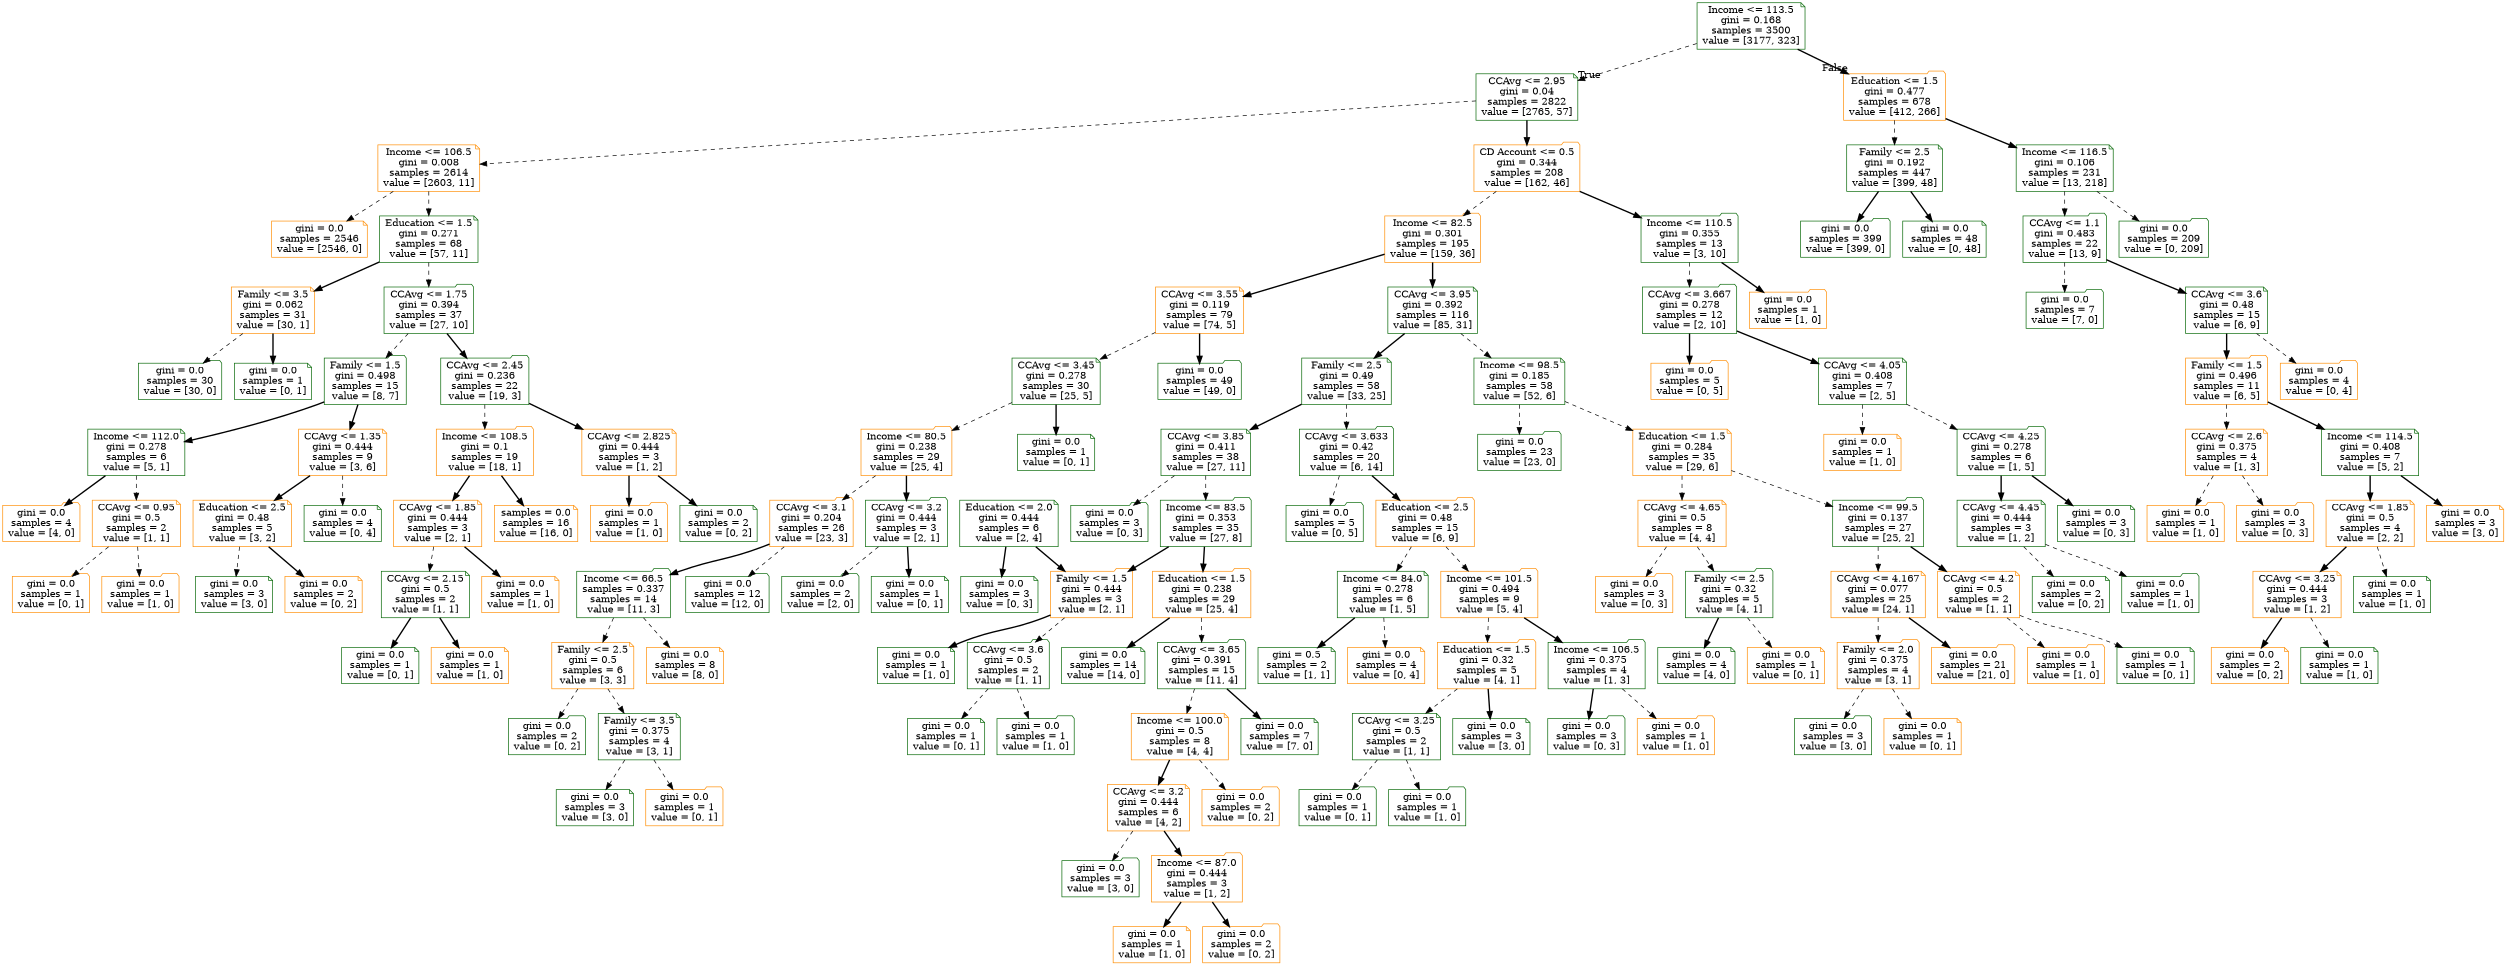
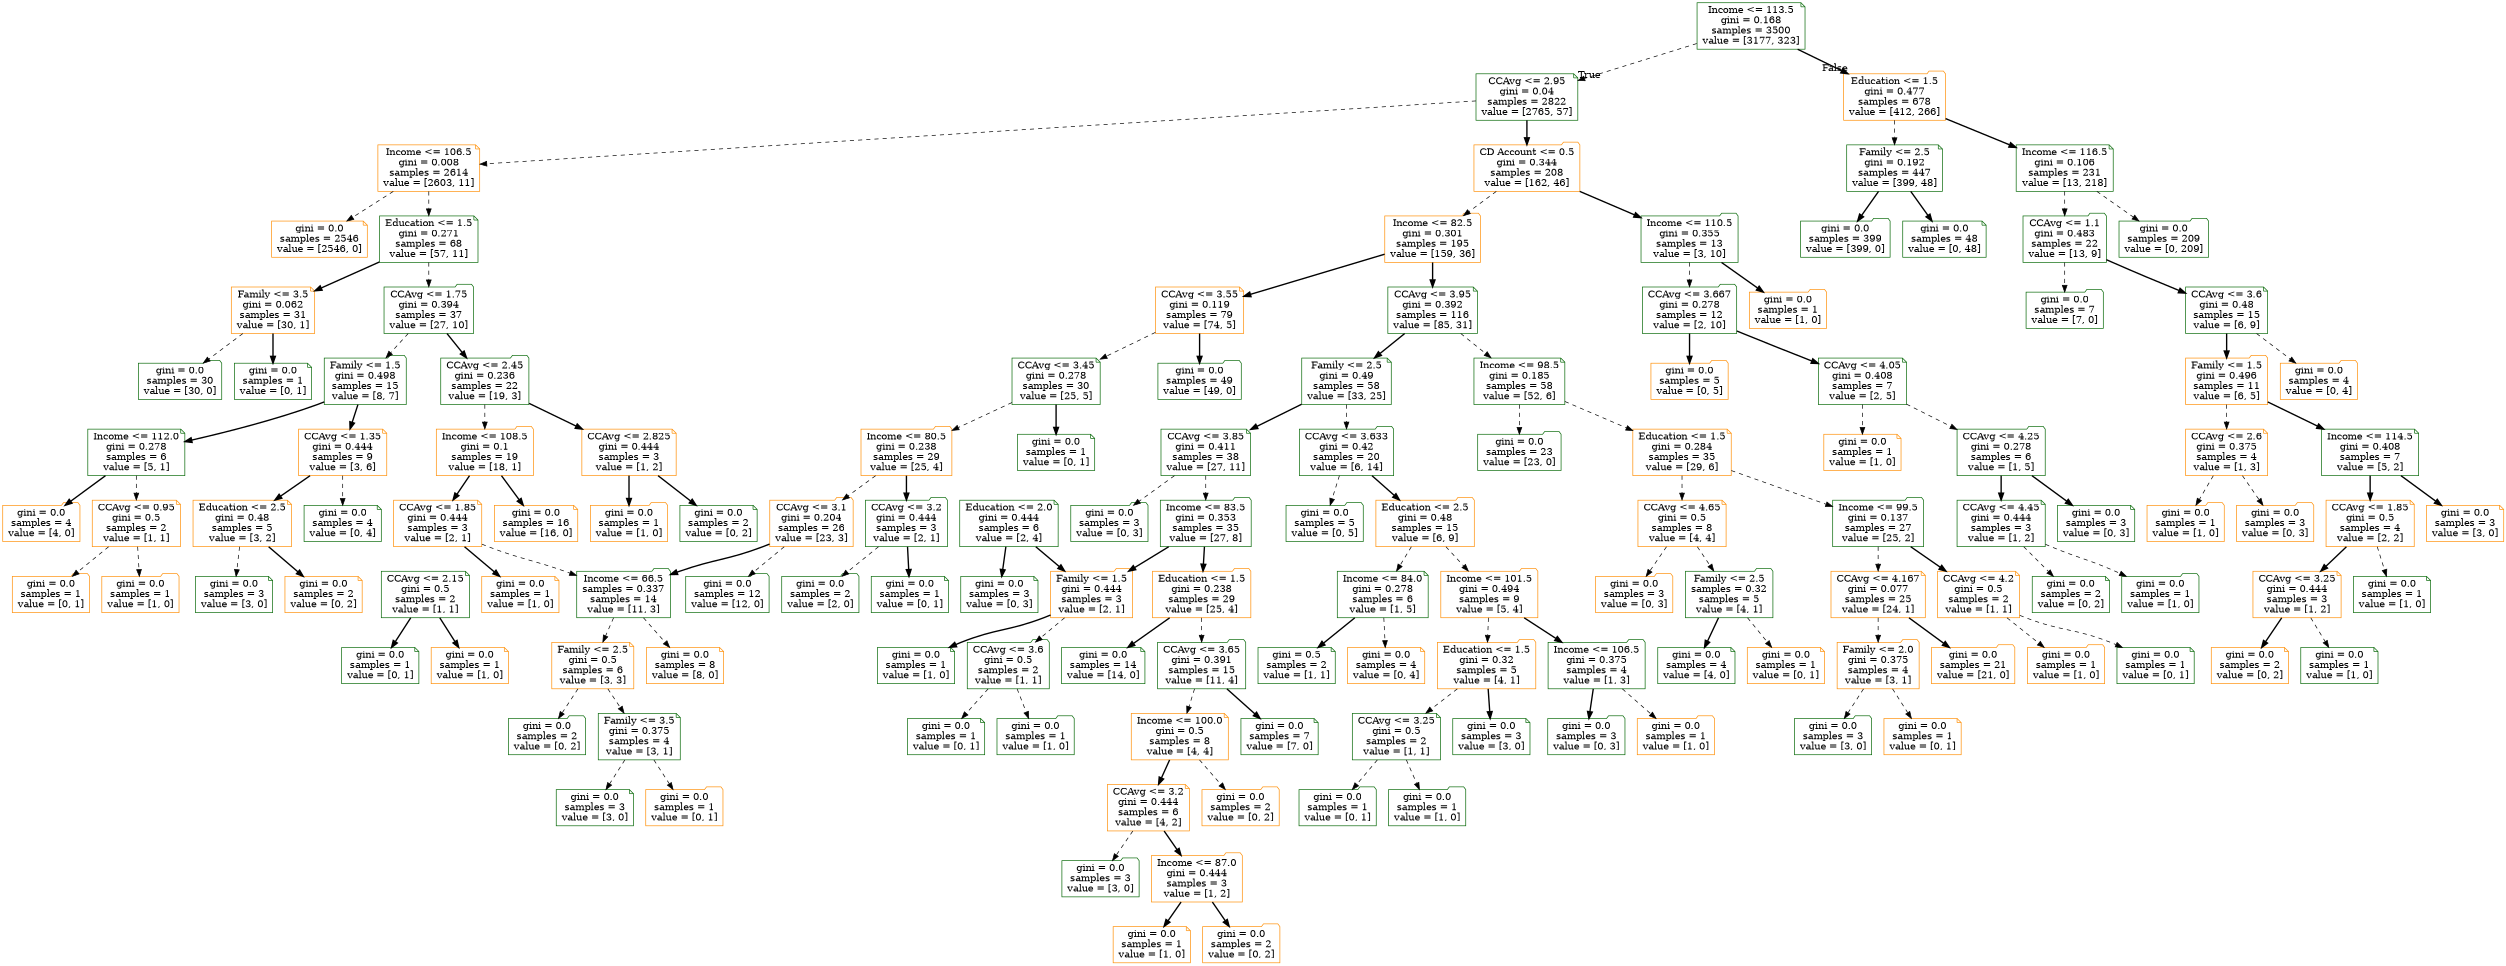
node "samples = 0.0 samples = 16 value = [16, 0]": label "samples = 0.0 samples = 16 value = [16, 0]" -> "gini = 0.0 samples = 16 value = [16, 0]"
edge "CCAvg <= 1.85 gini = 0.444 samples = 3 value = [2, 1]" -> "CCAvg <= 2.15 gini = 0.5 samples = 2 value = [1, 1]": now "CCAvg <= 1.85 gini = 0.444 samples = 3 value = [2, 1]" -> "Income <= 66.5 samples = 0.337 samples = 14 value = [11, 3]"
node "Family <= 2.5 gini = 0.32 samples = 5 value = [4, 1]": label "Family <= 2.5 gini = 0.32 samples = 5 value = [4, 1]" -> "Family <= 2.5 samples = 0.32 samples = 5 value = [4, 1]"
